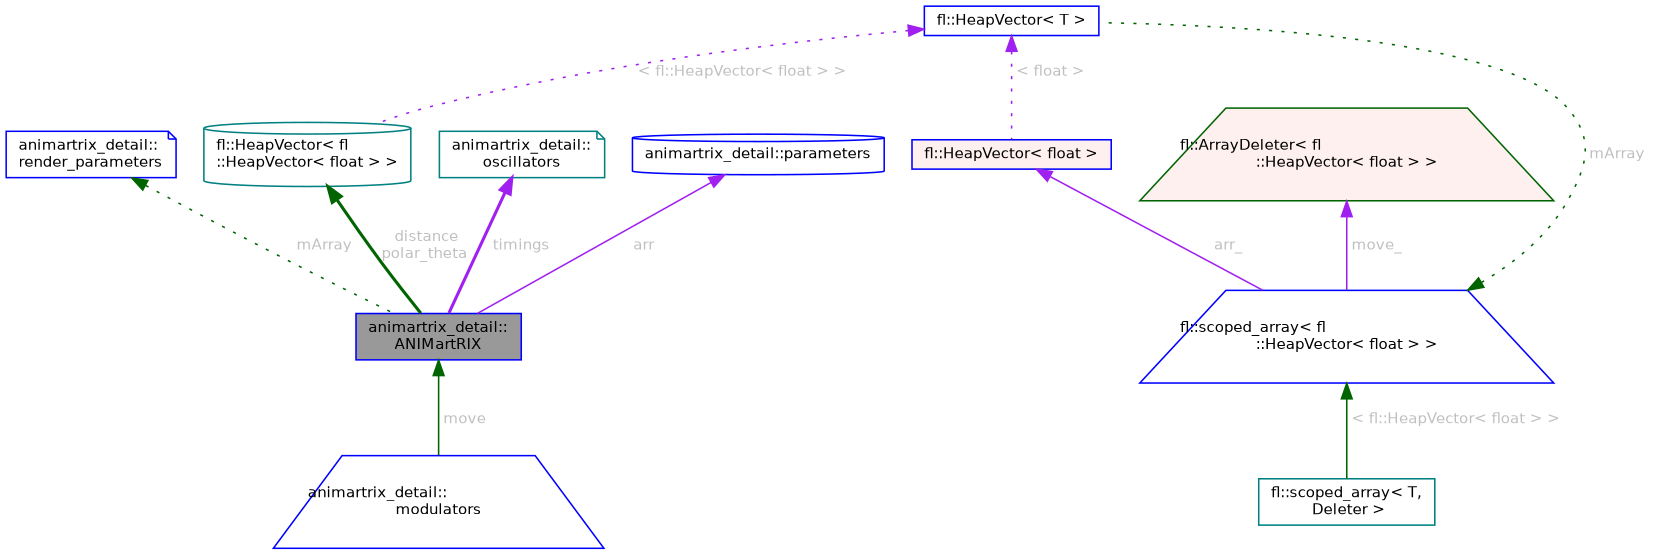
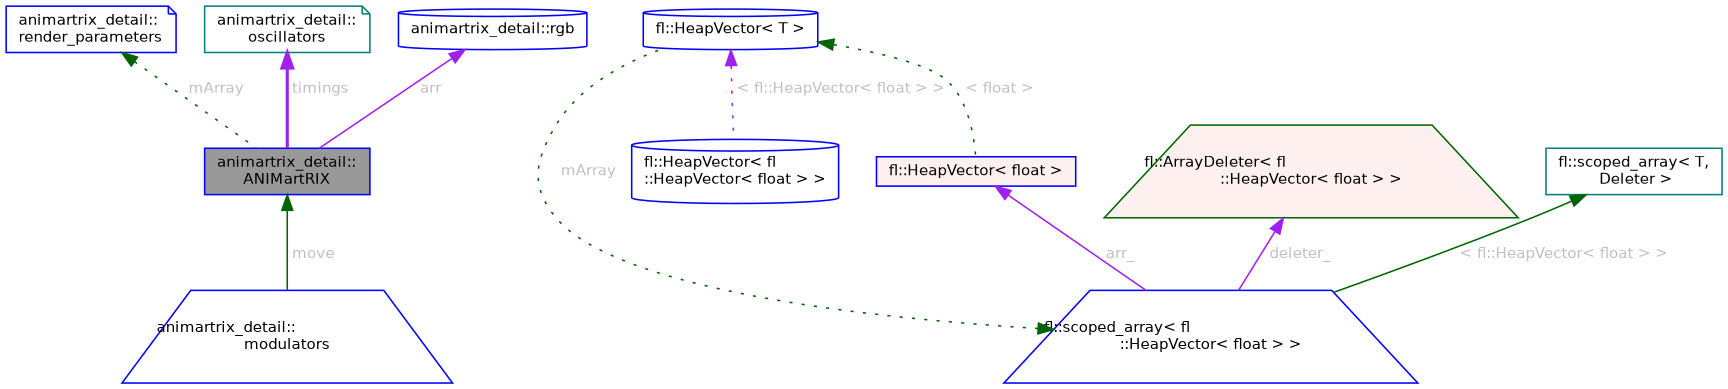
node "fl::HeapVector< T >": shape box -> cylinder
edge "fl::HeapVector< float >" -> "fl::HeapVector< T >": color purple -> darkgreen
node "fl::HeapVector< fl ::HeapVector< float > >": color teal -> blue
node "animartrix_detail::parameters": label "animartrix_detail::parameters" -> "animartrix_detail::rgb"
edge "fl::scoped_array< fl ::HeapVector< float > >" -> "fl::ArrayDeleter< fl ::HeapVector< float > >": label " move_" -> " deleter_"
edge "animartrix_detail:: ANIMartRIX" -> "fl::HeapVector< fl ::HeapVector< float > >": removed, label "distance polar_theta"
edge "fl::scoped_array< T, Deleter >" -> "fl::scoped_array< fl ::HeapVector< float > >": reversed
